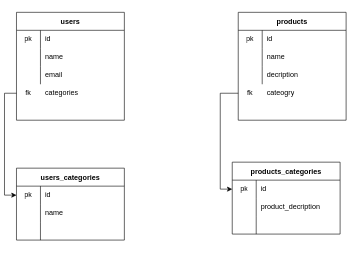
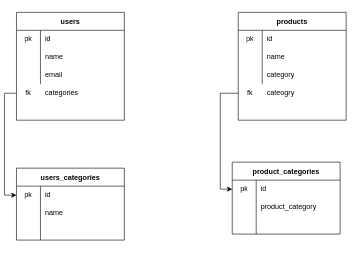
node "decription": label "decription" -> "category"
node "products_categories": label "products_categories" -> "product_categories"
node "product_decription": label "product_decription" -> "product_category"
